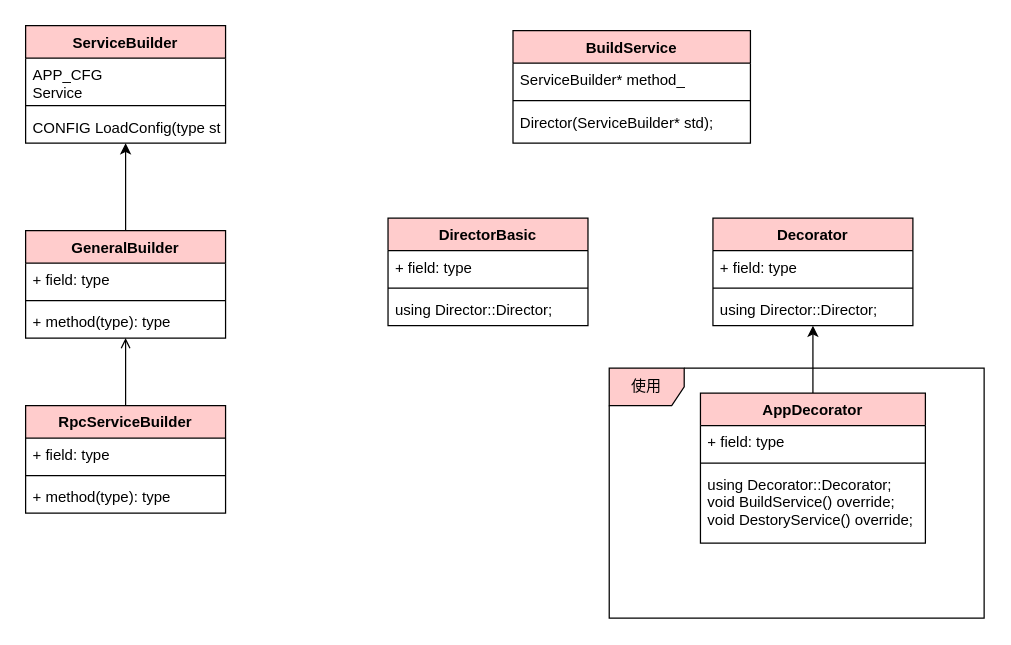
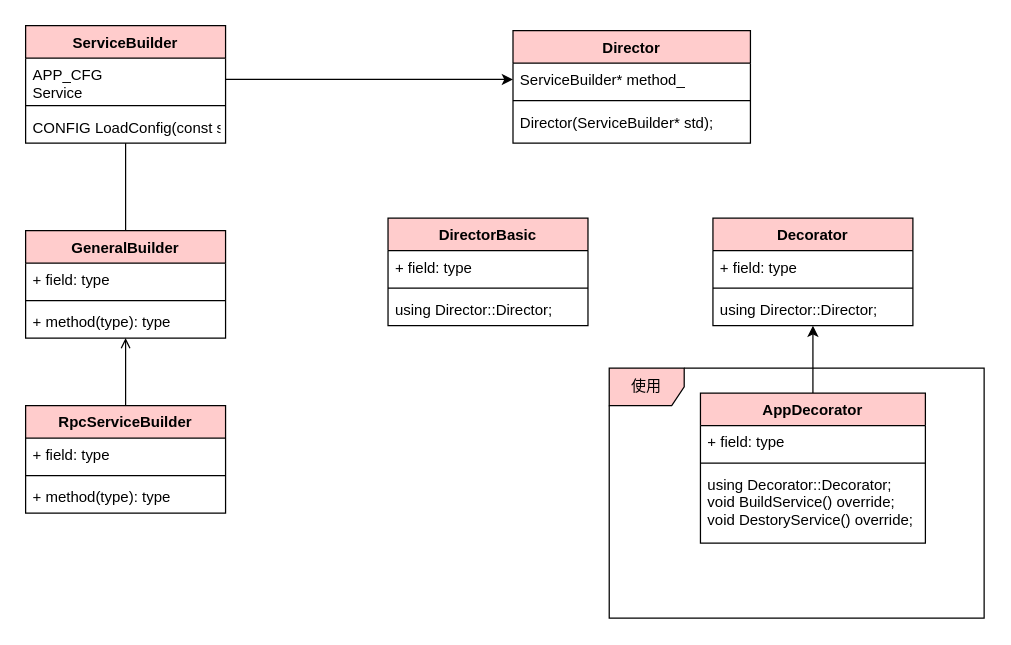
node "BuildService": label "BuildService" -> "Director"
edge "APP_CFG Service" -> "ServiceBuilder* method_": added
node "CONFIG LoadConfig(type std::string& path": label "CONFIG LoadConfig(type std::string& path" -> "CONFIG LoadConfig(const std::string& path"
edge "GeneralBuilder" -> "ServiceBuilder": arrowhead classic -> none
